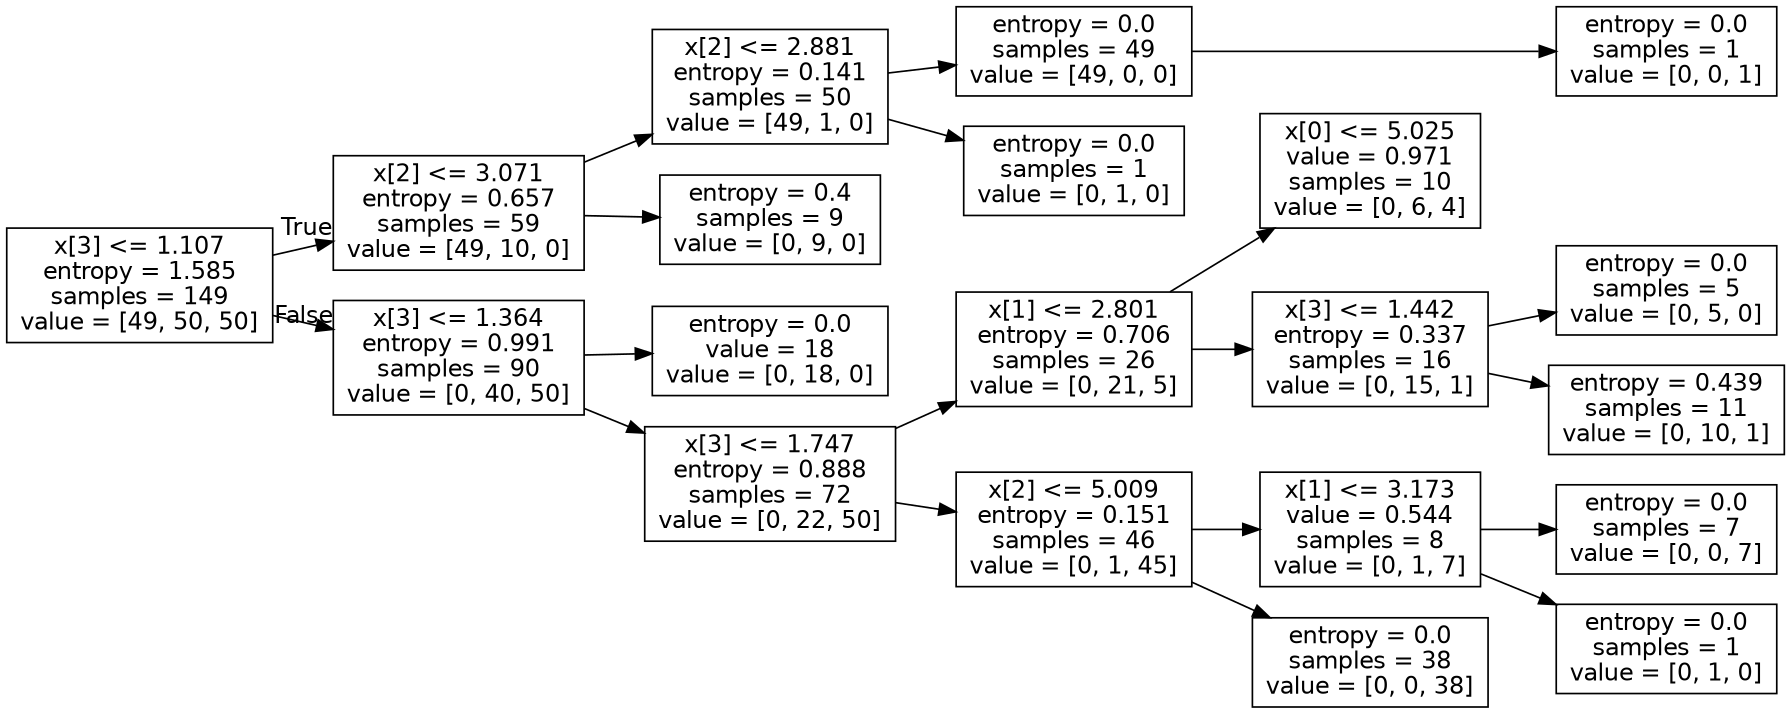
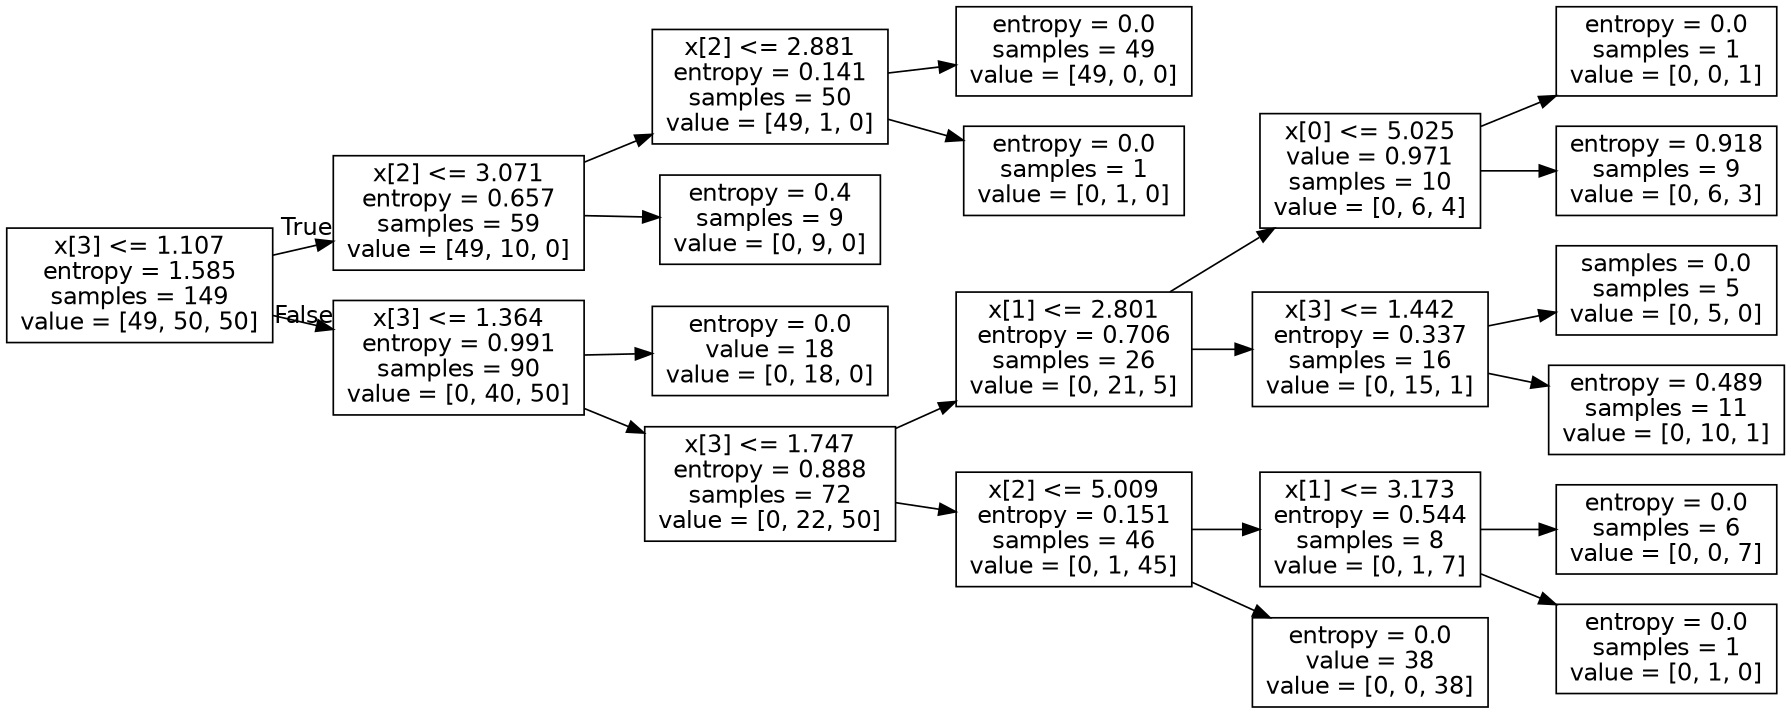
edge "entropy = 0.0 samples = 49 value = [49, 0, 0]" -> "entropy = 0.0 samples = 1 value = [0, 0, 1]": now "x[0] <= 5.025 value = 0.971 samples = 10 value = [0, 6, 4]" -> "entropy = 0.0 samples = 1 value = [0, 0, 1]"
node "entropy = 0.918 samples = 9 value = [0, 6, 3]": added
node "entropy = 0.0 samples = 5 value = [0, 5, 0]": label "entropy = 0.0 samples = 5 value = [0, 5, 0]" -> "samples = 0.0 samples = 5 value = [0, 5, 0]"
node "entropy = 0.439 samples = 11 value = [0, 10, 1]": label "entropy = 0.439 samples = 11 value = [0, 10, 1]" -> "entropy = 0.489 samples = 11 value = [0, 10, 1]"
node "x[1] <= 3.173 value = 0.544 samples = 8 value = [0, 1, 7]": label "x[1] <= 3.173 value = 0.544 samples = 8 value = [0, 1, 7]" -> "x[1] <= 3.173 entropy = 0.544 samples = 8 value = [0, 1, 7]"
node "entropy = 0.0 samples = 7 value = [0, 0, 7]": label "entropy = 0.0 samples = 7 value = [0, 0, 7]" -> "entropy = 0.0 samples = 6 value = [0, 0, 7]"
node "entropy = 0.0 samples = 38 value = [0, 0, 38]": label "entropy = 0.0 samples = 38 value = [0, 0, 38]" -> "entropy = 0.0 value = 38 value = [0, 0, 38]"
